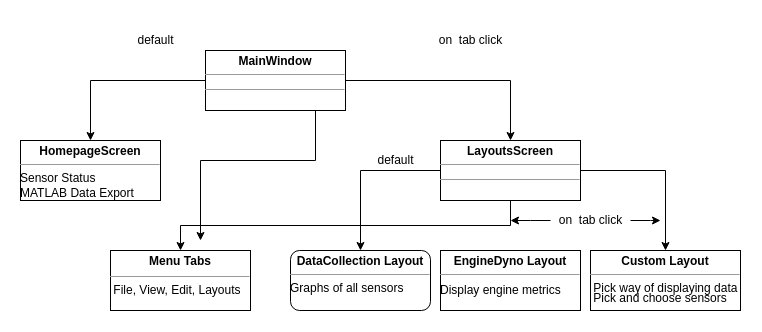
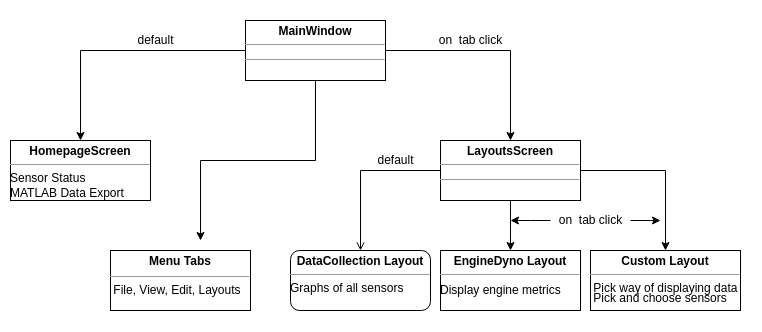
node "MainWindow": moved (276, 81) -> (316, 51)
node "HomepageScreen Sensor Status MATLAB Data Export": moved (91, 171) -> (81, 171)
edge "LayoutsScreen" -> "Menu Tabs File, View, Edit, Layouts": now "LayoutsScreen" -> "EngineDyno Layout Display engine metrics"
edge "LayoutsScreen" -> "DataCollection Layout Graphs of all sensors": arrowhead classic -> open
